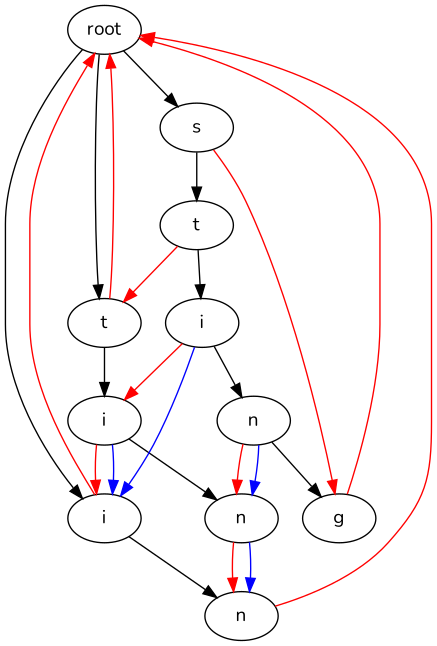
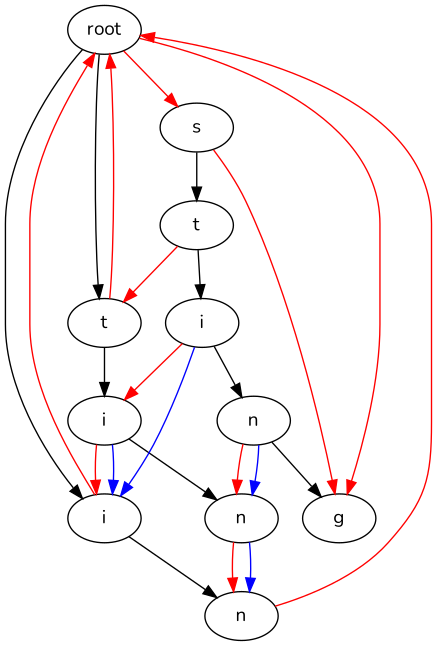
edge "root" -> "s": color black -> red
edge "g" -> "root": reversed
